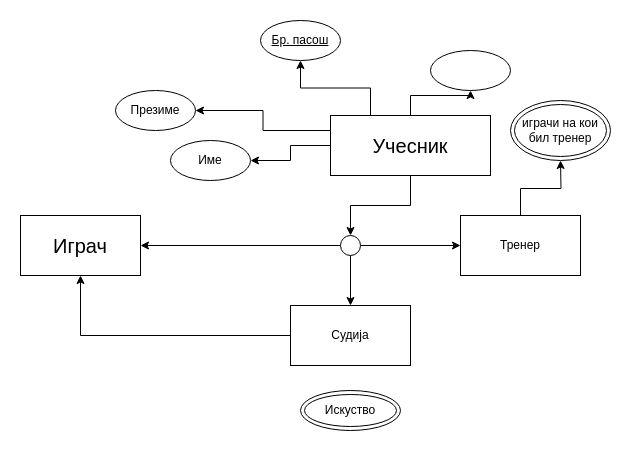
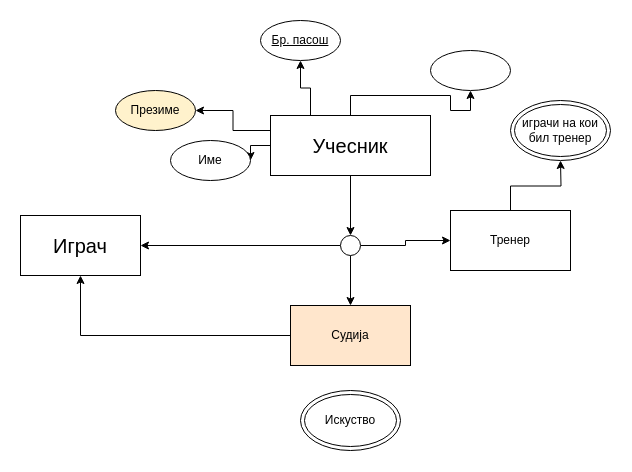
node "Презиме": fillcolor #ffffff -> #fff2cc
node "Учесник": moved (411, 146) -> (351, 146)
node "Тренер": moved (521, 246) -> (511, 241)
node "Судија": fillcolor #ffffff -> #ffe6cc
node "Искуство": size 100x40 -> 100x60
